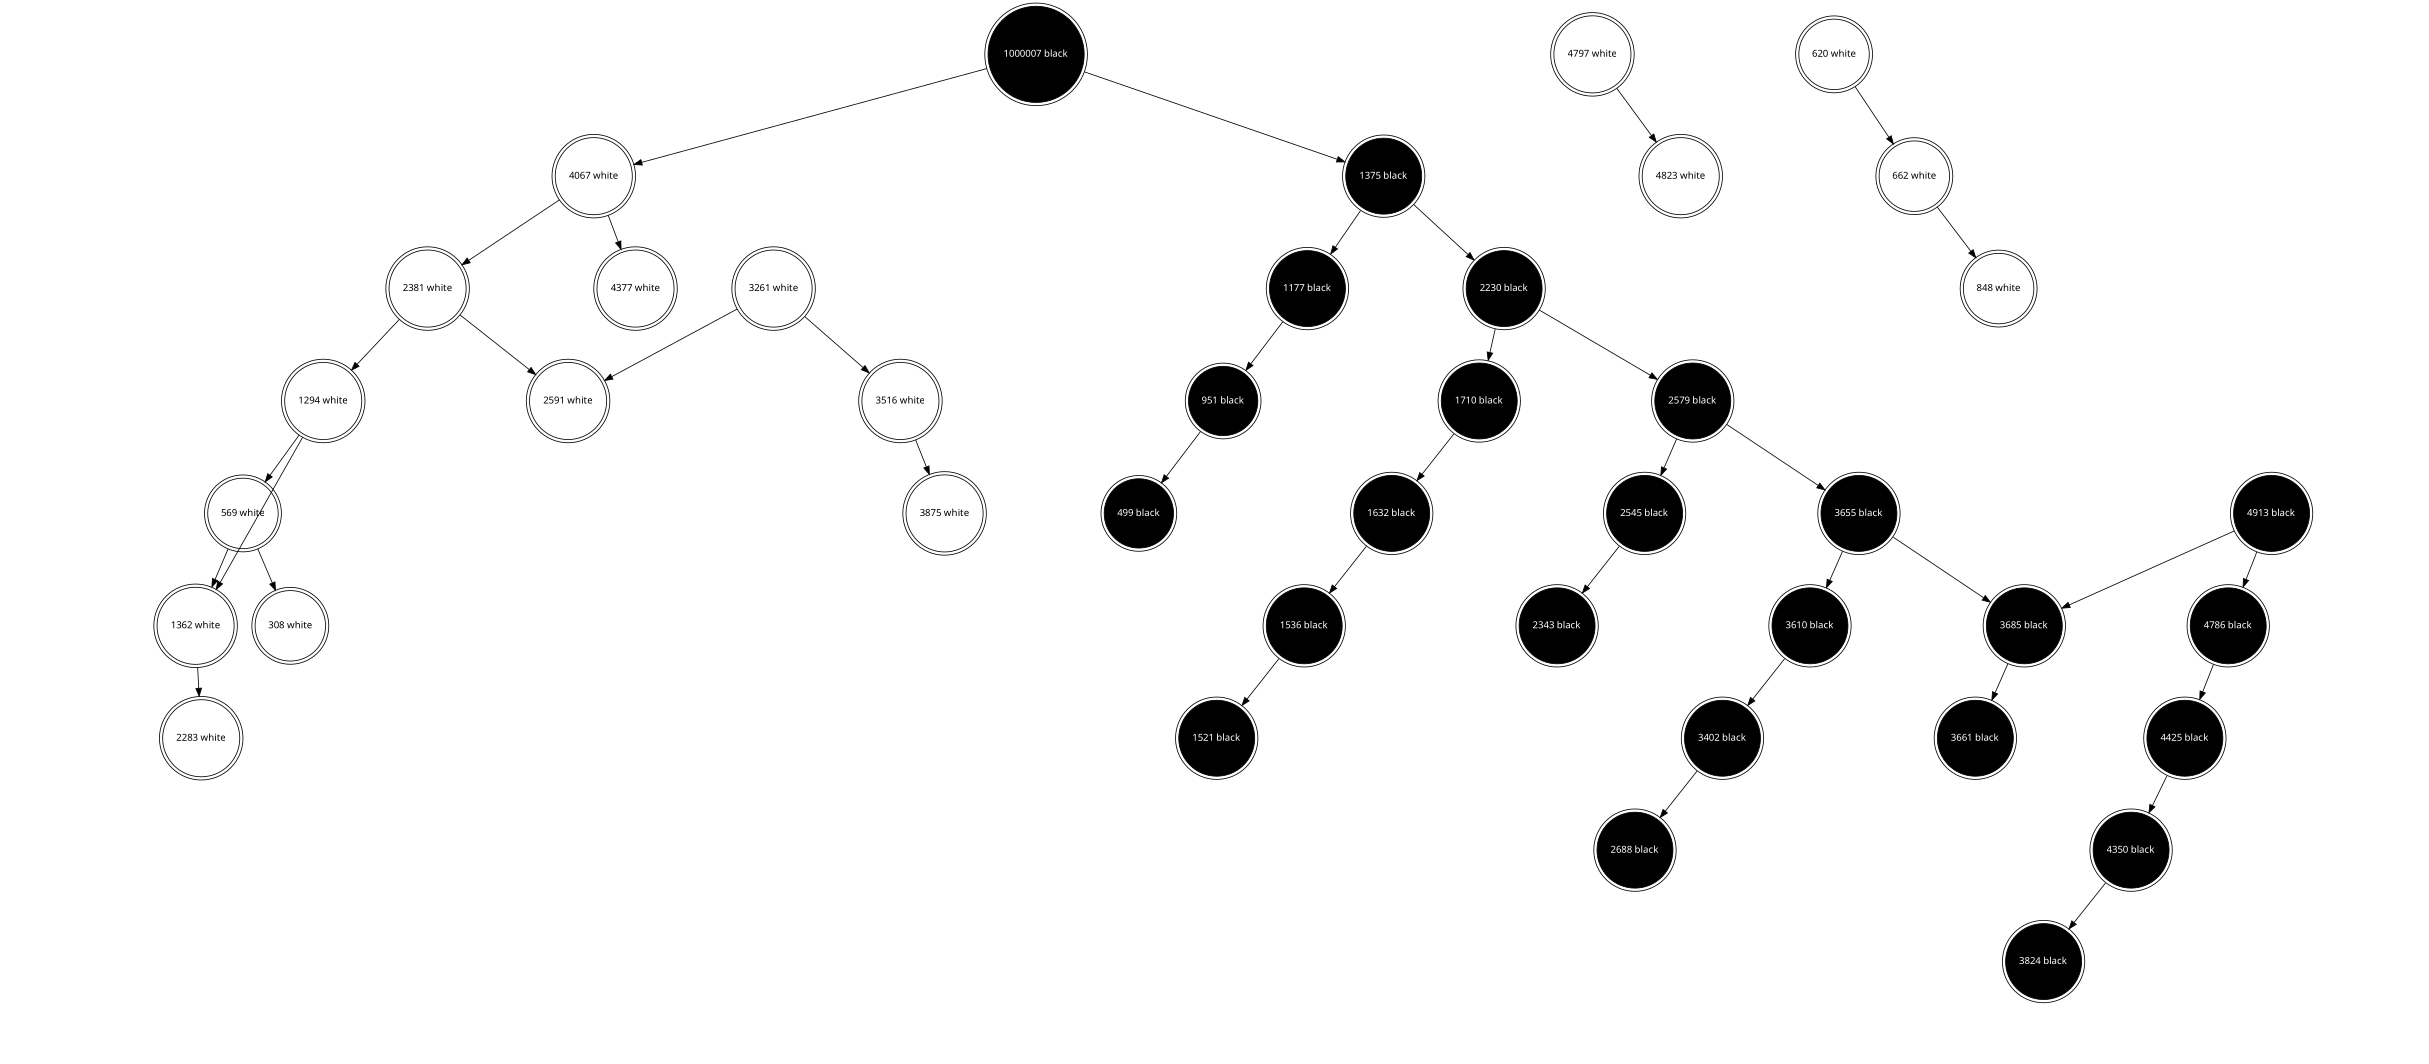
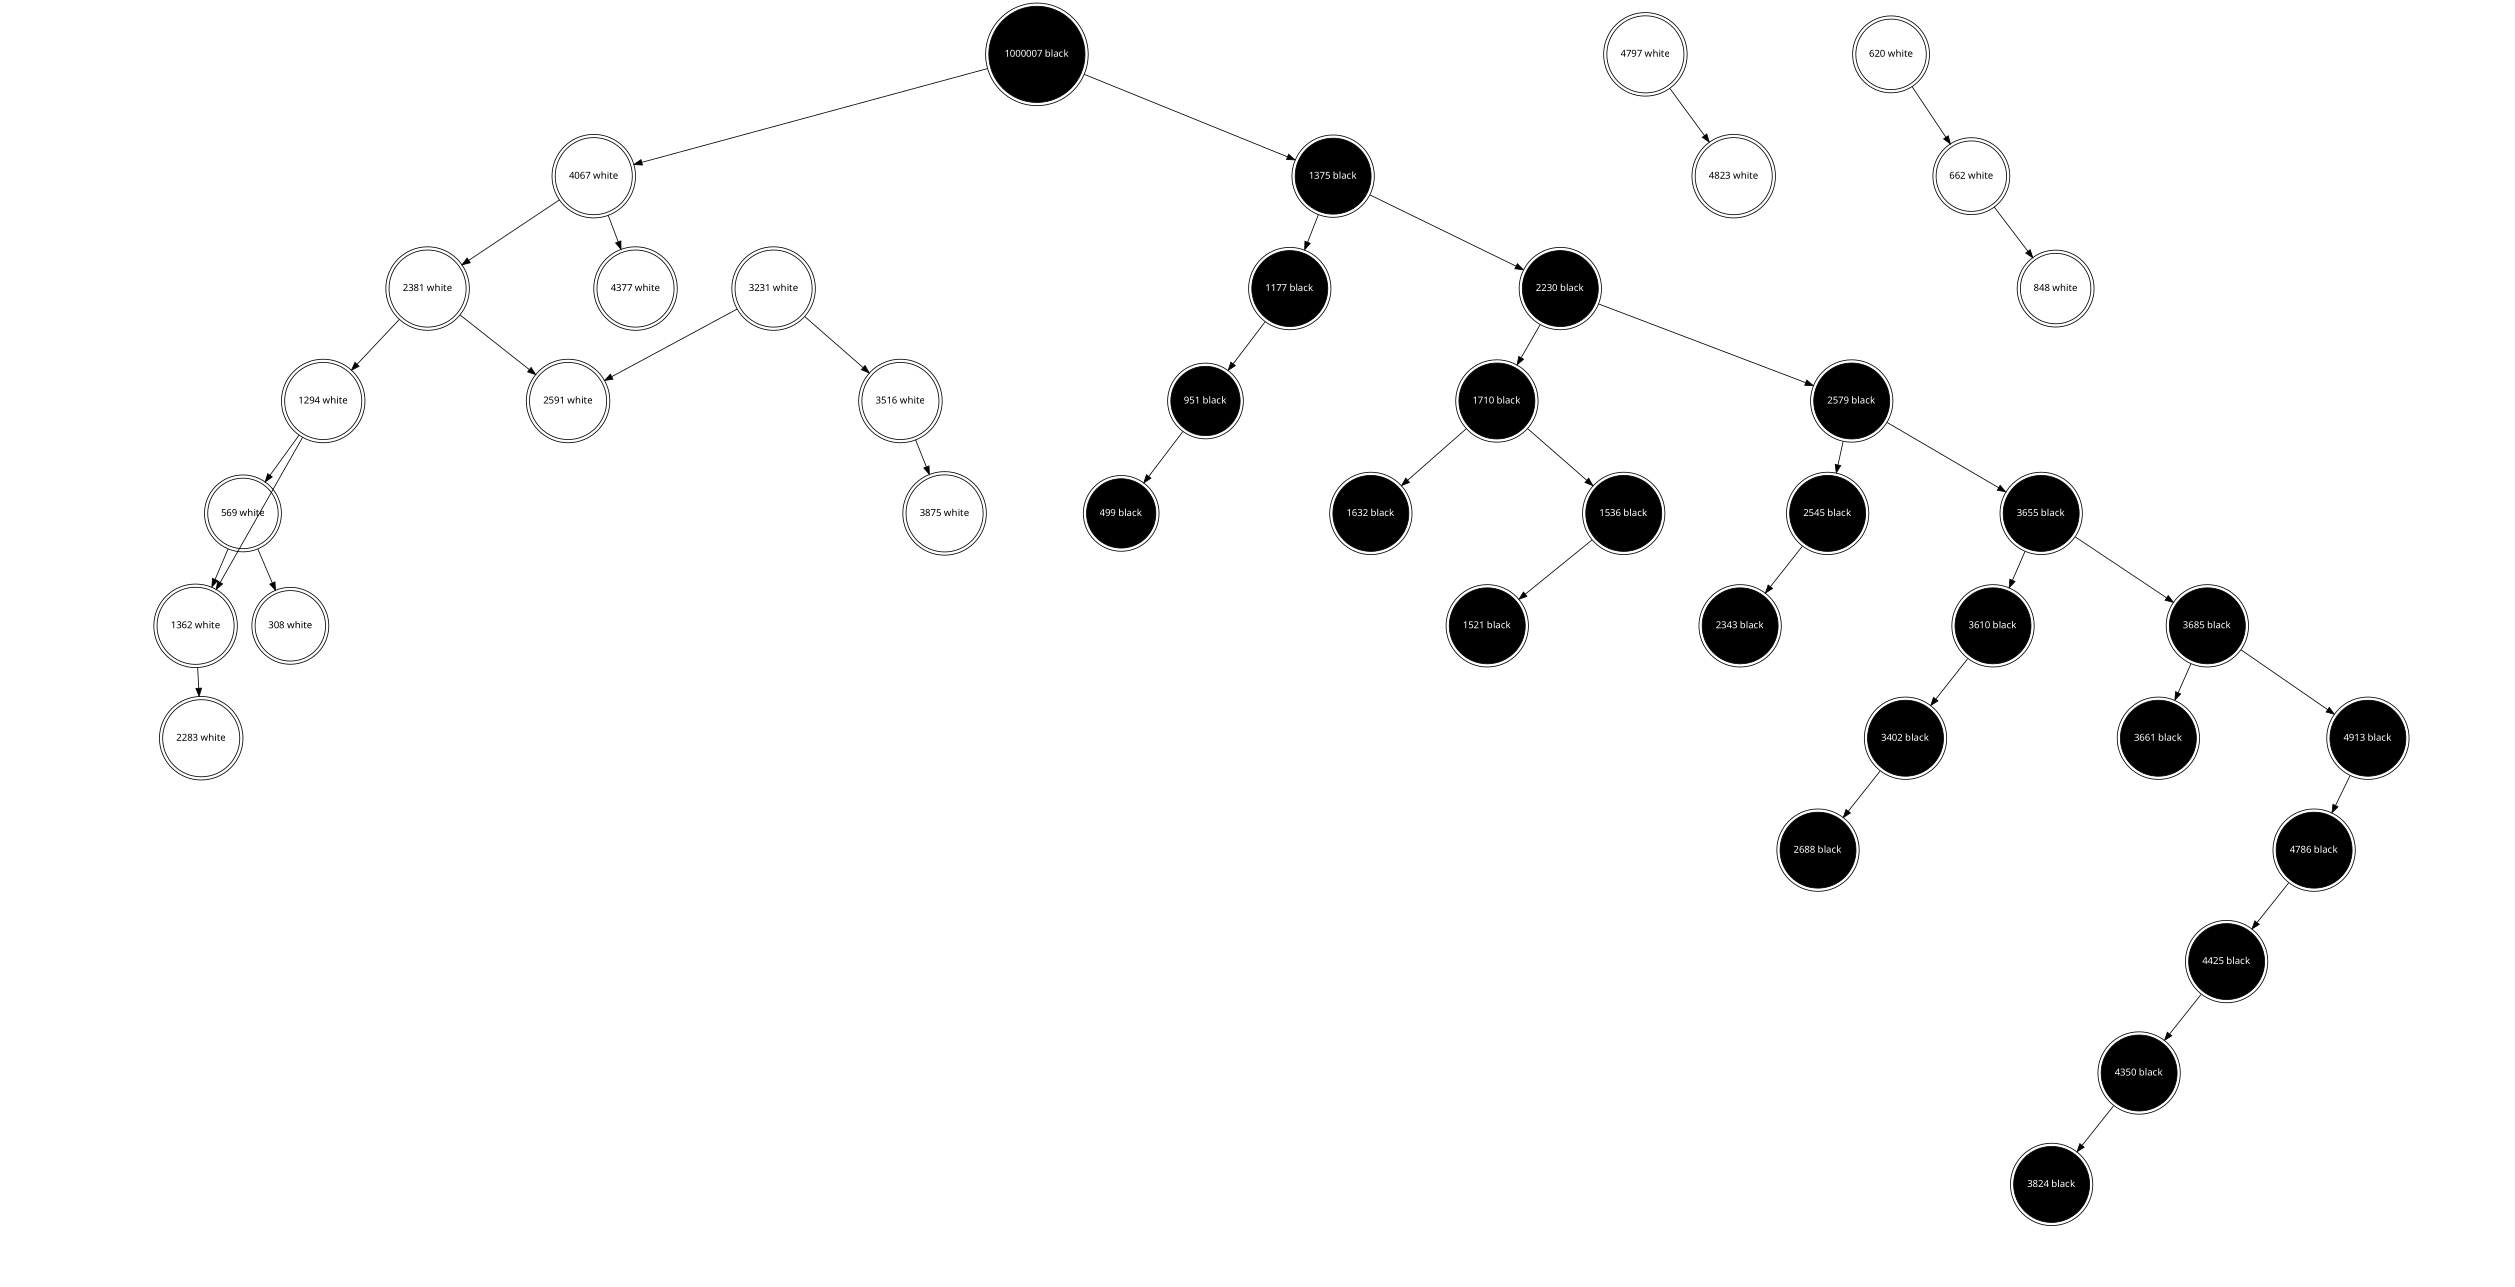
node "3261 white": label "3261 white" -> "3231 white"
edge "1632 black" -> "1536 black": now "1710 black" -> "1536 black"
edge "4913 black" -> "3685 black": reversed
